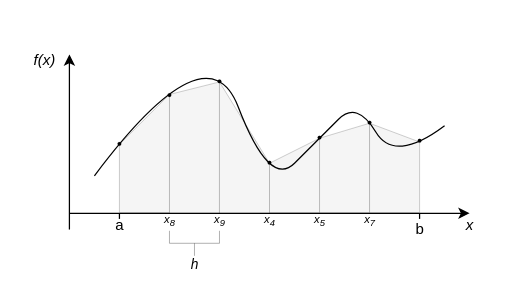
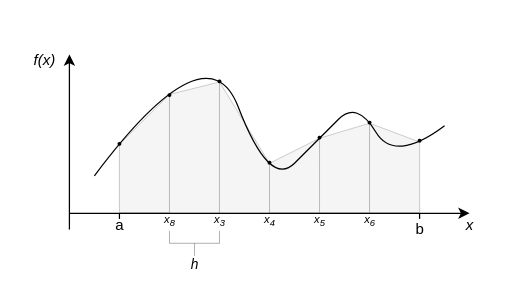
node "x9": label "x9" -> "x3"
node "x7": label "x7" -> "x6"
